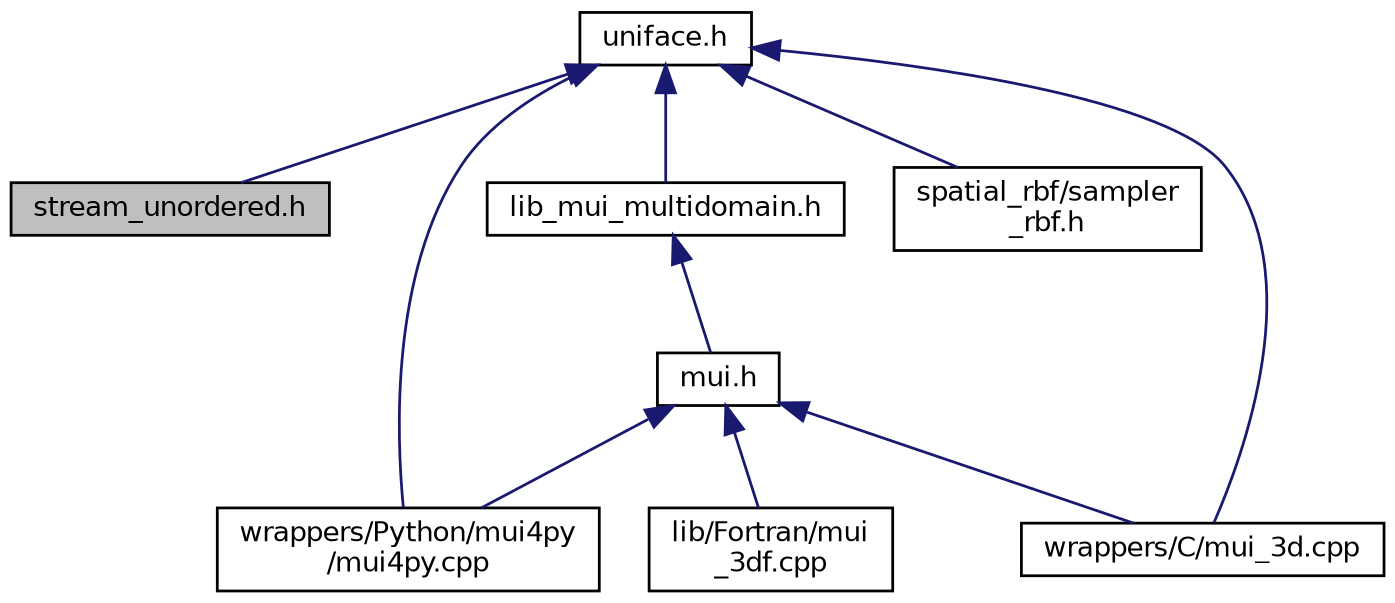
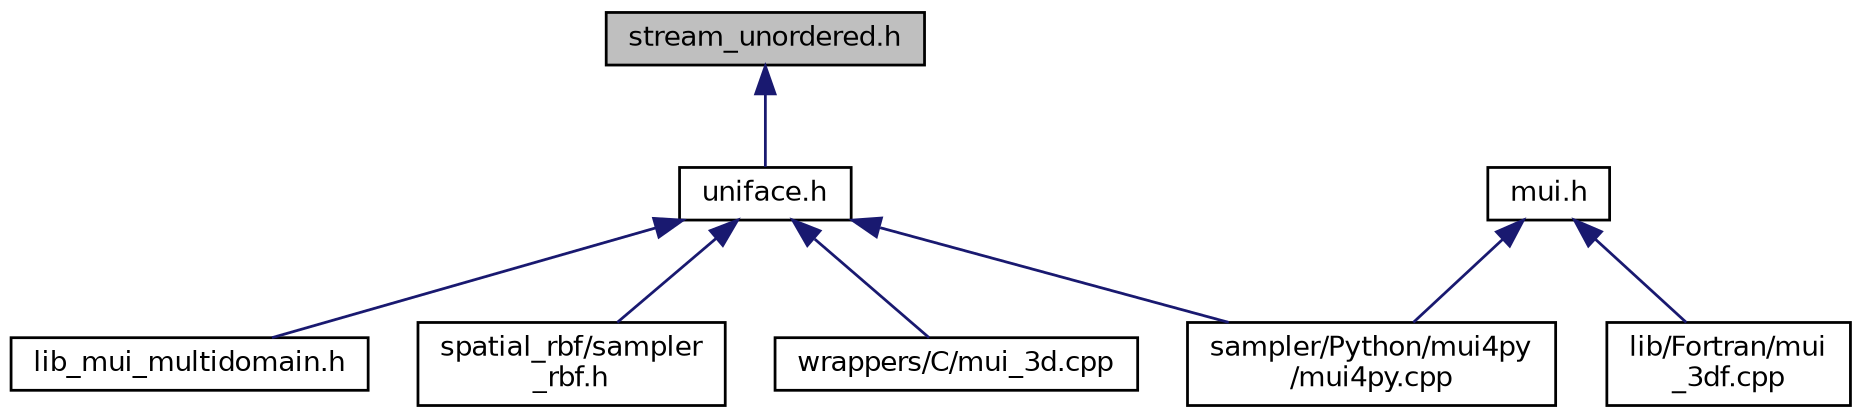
edge "stream_unordered.h" -> "uniface.h": reversed
edge "mui.h" -> "lib_mui_multidomain.h": removed
edge "wrappers/C/mui_3d.cpp" -> "mui.h": removed
node "wrappers/Python/mui4py /mui4py.cpp": label "wrappers/Python/mui4py /mui4py.cpp" -> "sampler/Python/mui4py /mui4py.cpp"
